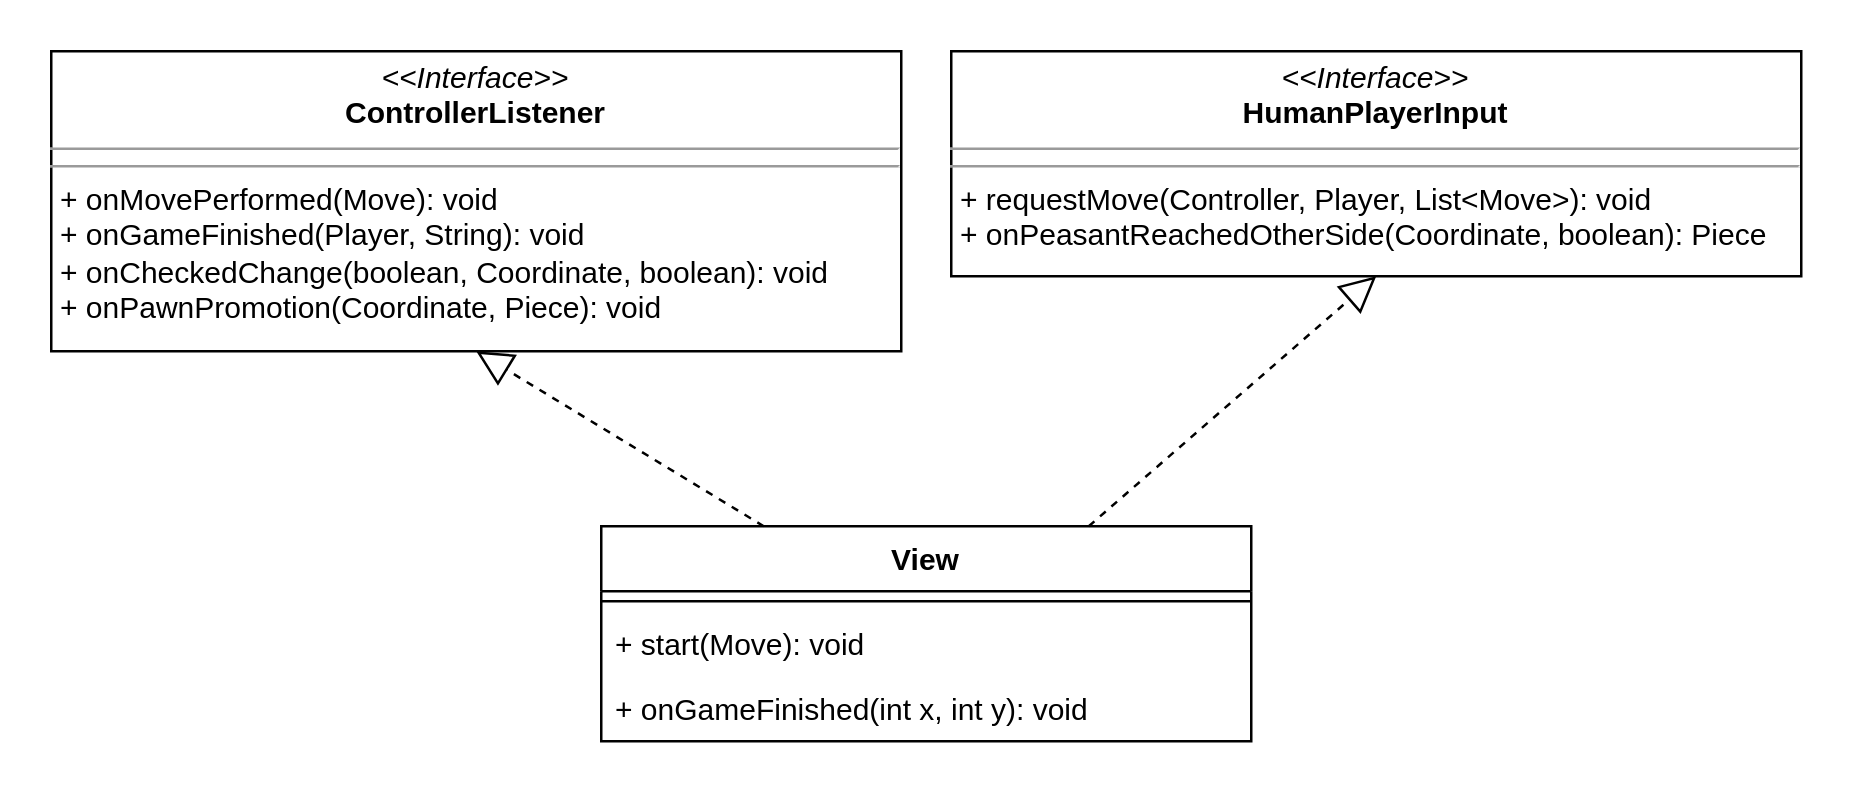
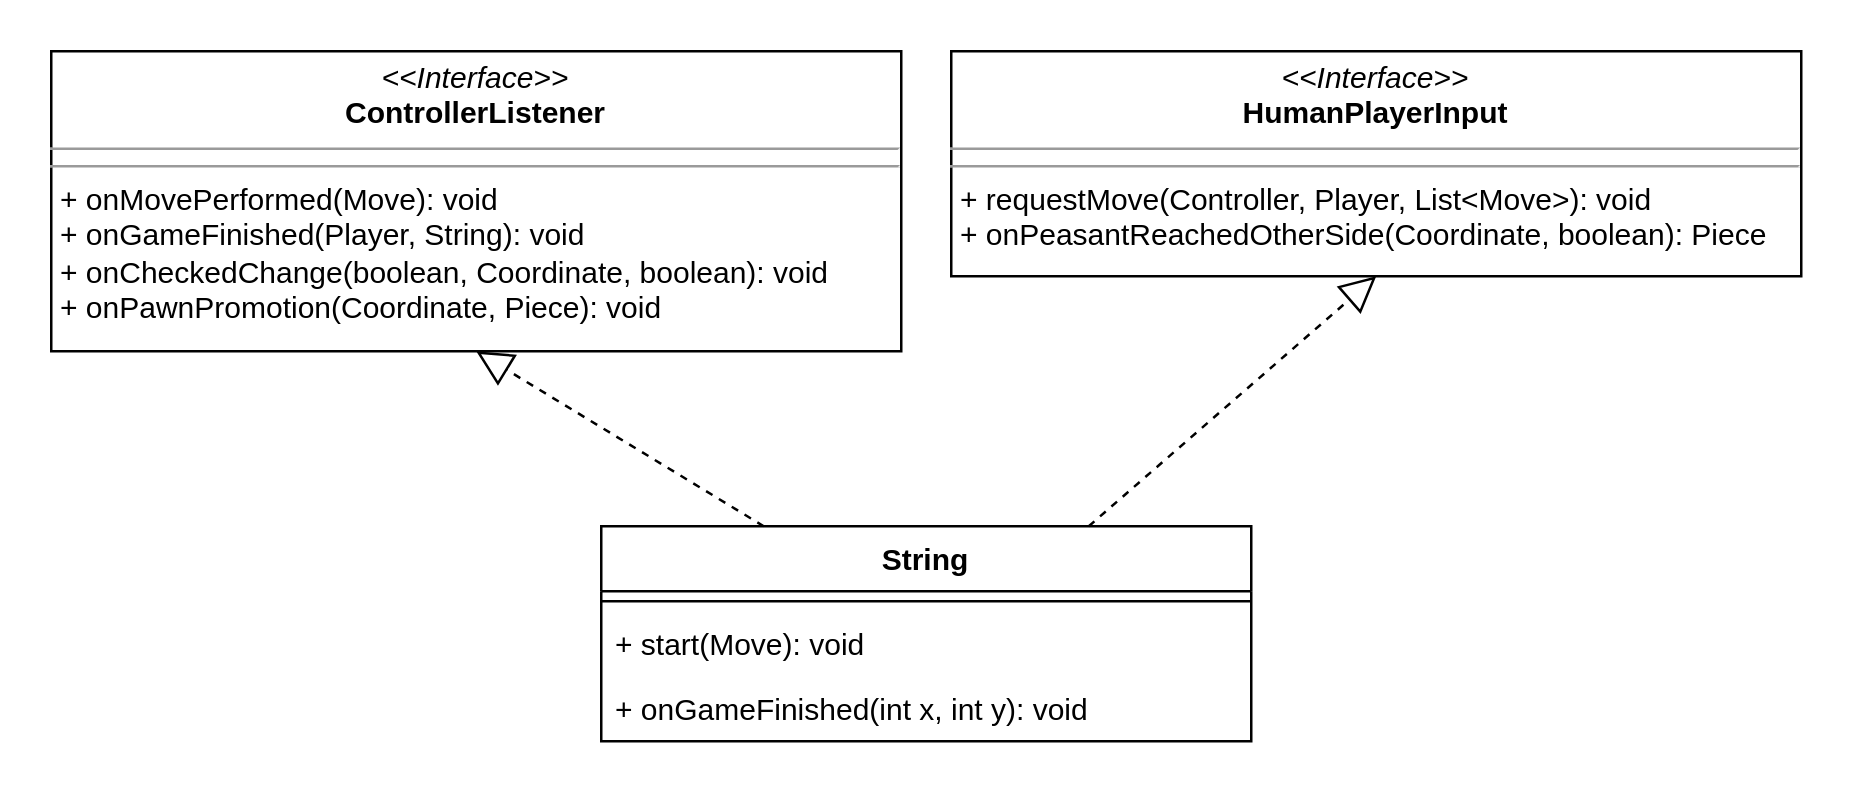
node "View": label "View" -> "String"
